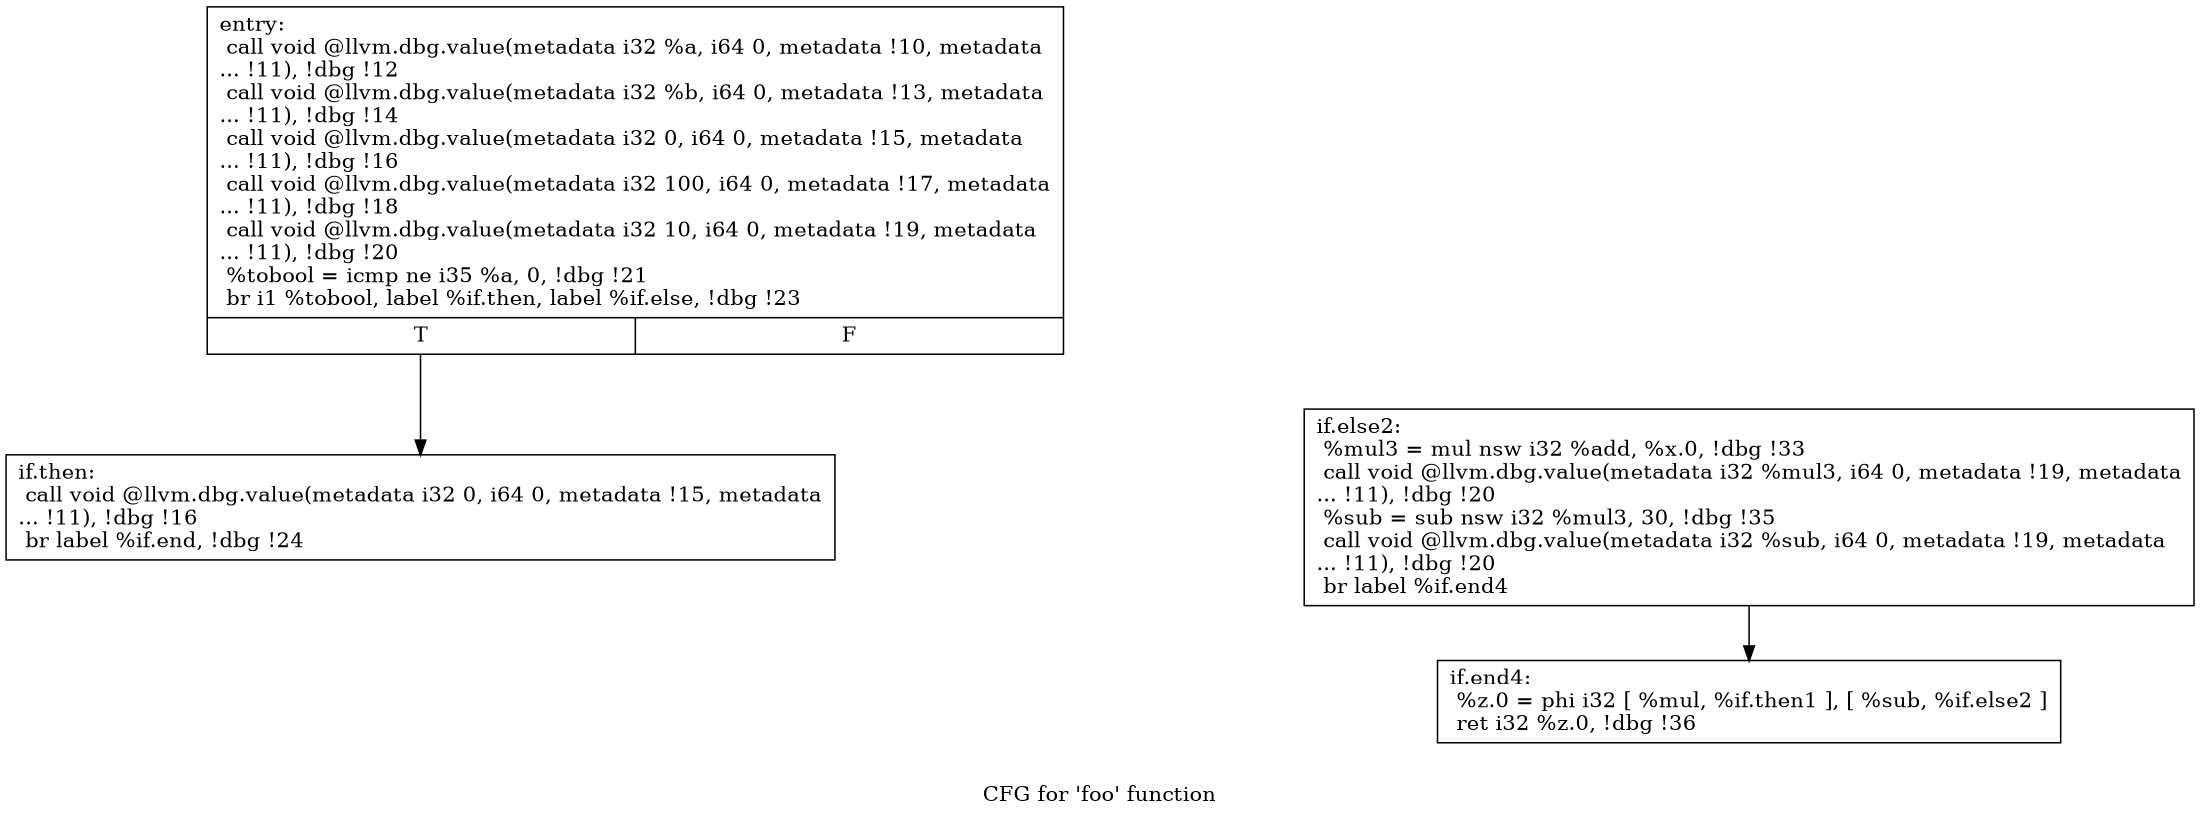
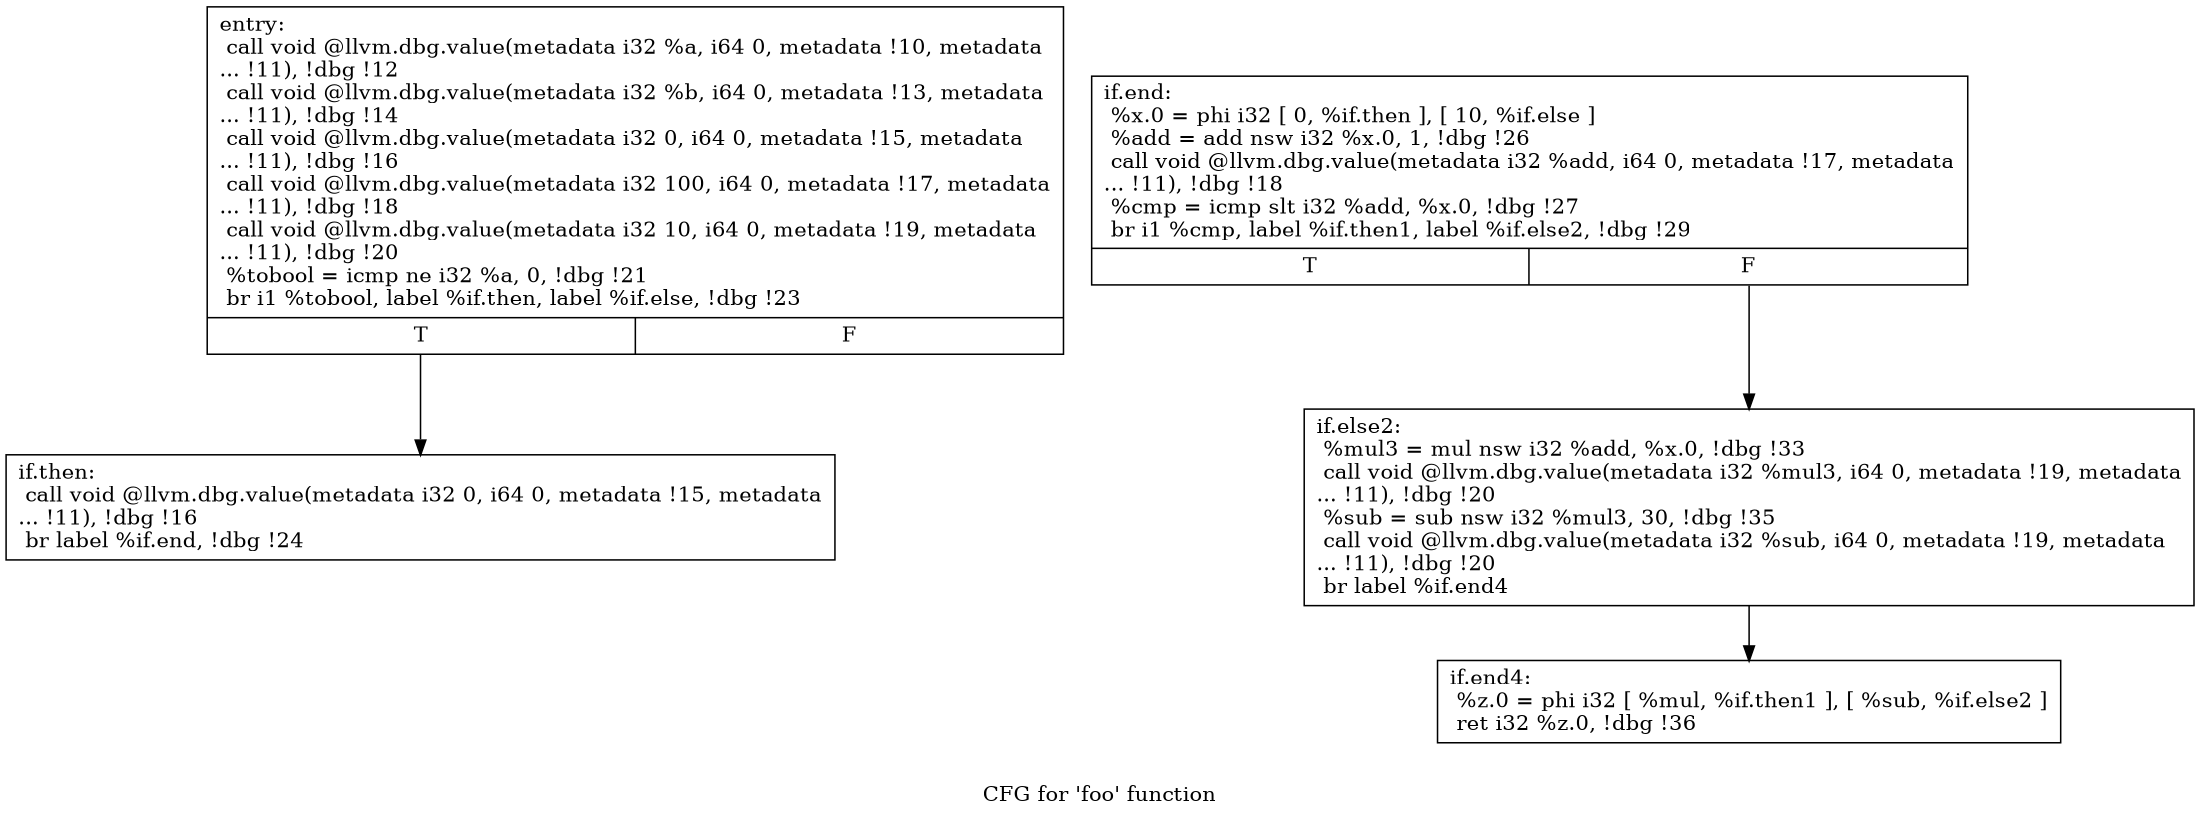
node "if.end:": added
node "entry:": text "%tobool = icmp ne i35 %a, 0, !dbg !21" -> "%tobool = icmp ne i32 %a, 0, !dbg !21"
